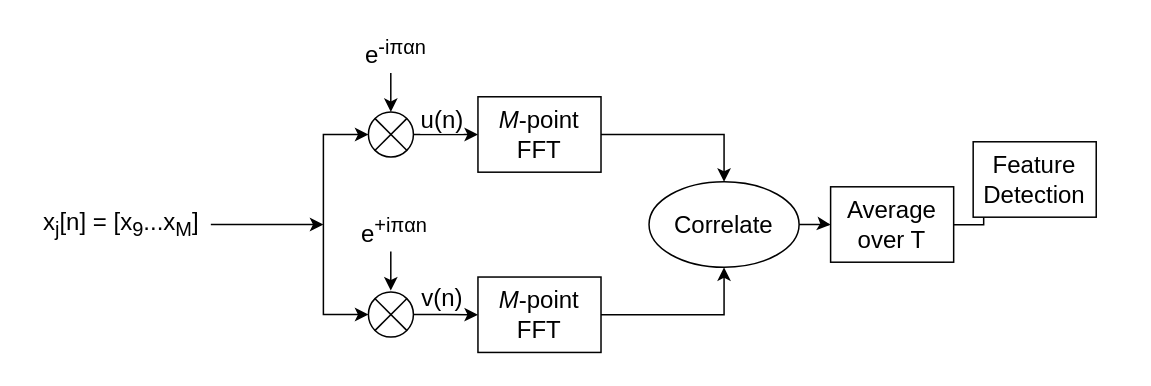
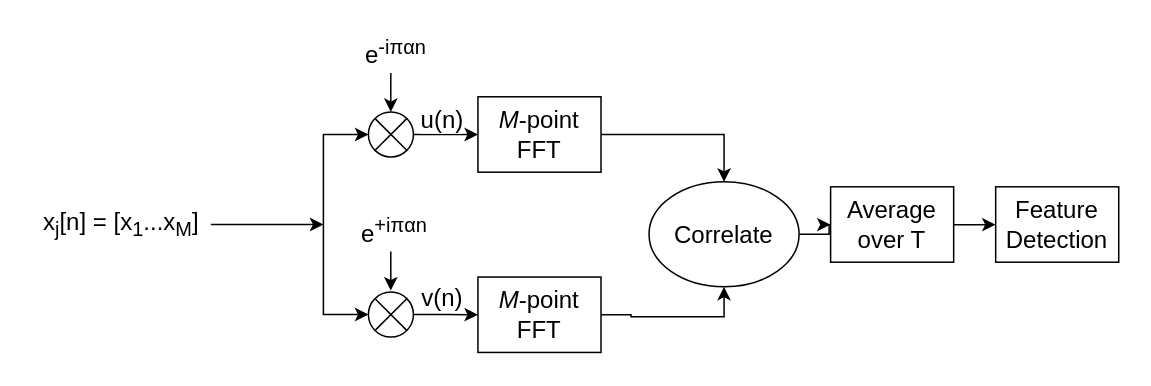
node "Feature Detection": moved (1034, 179) -> (1057, 224)
node "xj[n] = [x9...xM]": label "xj[n] = [x9...xM]" -> "xj[n] = [x1...xM]"
node "Correlate": size 150x86 -> 150x105
